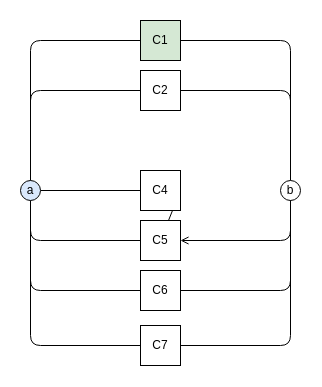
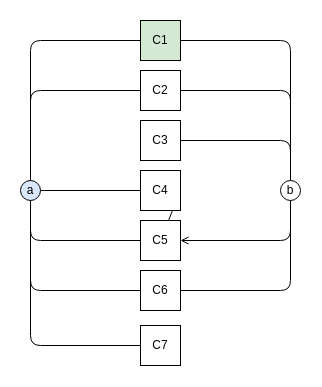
node "C3": added
edge "C3" -- "b": added
edge "b" -- "C7": removed
